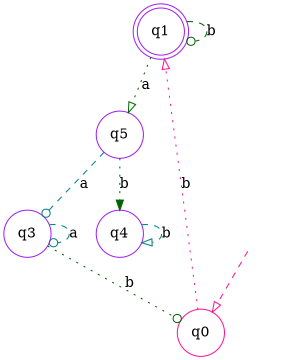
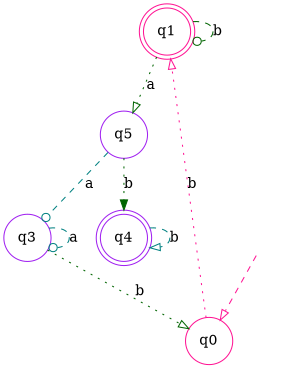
node "q1": color purple -> deeppink
node "q4": shape circle -> doublecircle
edge "q3" -> "q0": arrowhead odot -> onormal
